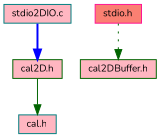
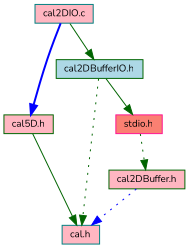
node "stdio2DIO.c": label "stdio2DIO.c" -> "cal2DIO.c"
node "cal2D.h": label "cal2D.h" -> "cal5D.h"
node "cal2DBufferIO.h": added
edge "cal2DBuffer.h" -> "cal.h": added
